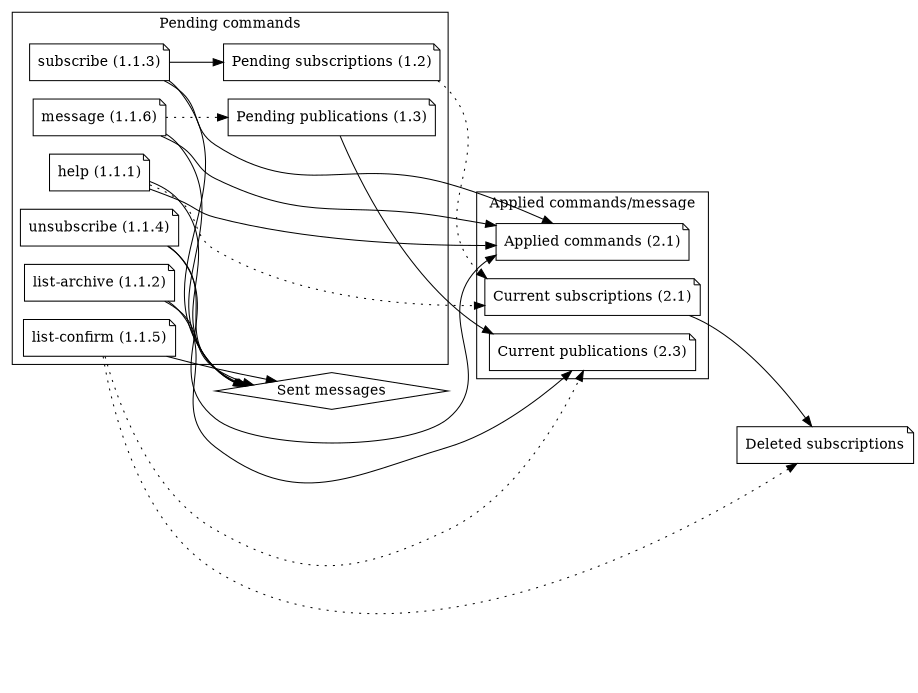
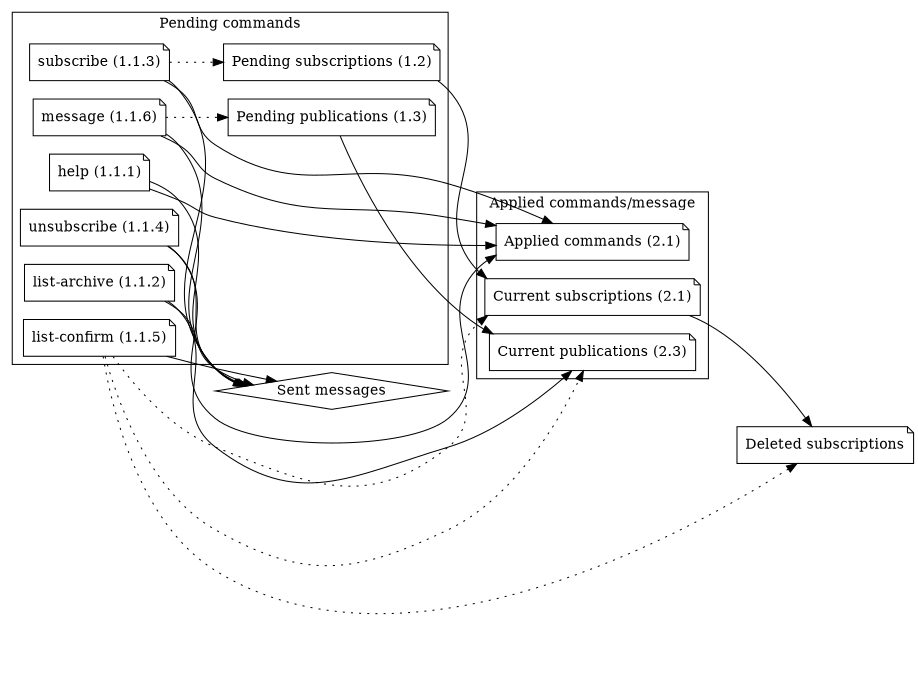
edge "subscribe (1.1.3)" -> "Pending subscriptions (1.2)": style solid -> dotted
edge "Pending subscriptions (1.2)" -> "Current subscriptions (2.1)": style dotted -> solid
edge "help (1.1.1)" -> "Current subscriptions (2.1)": now "list-confirm (1.1.5)" -> "Current subscriptions (2.1)"
